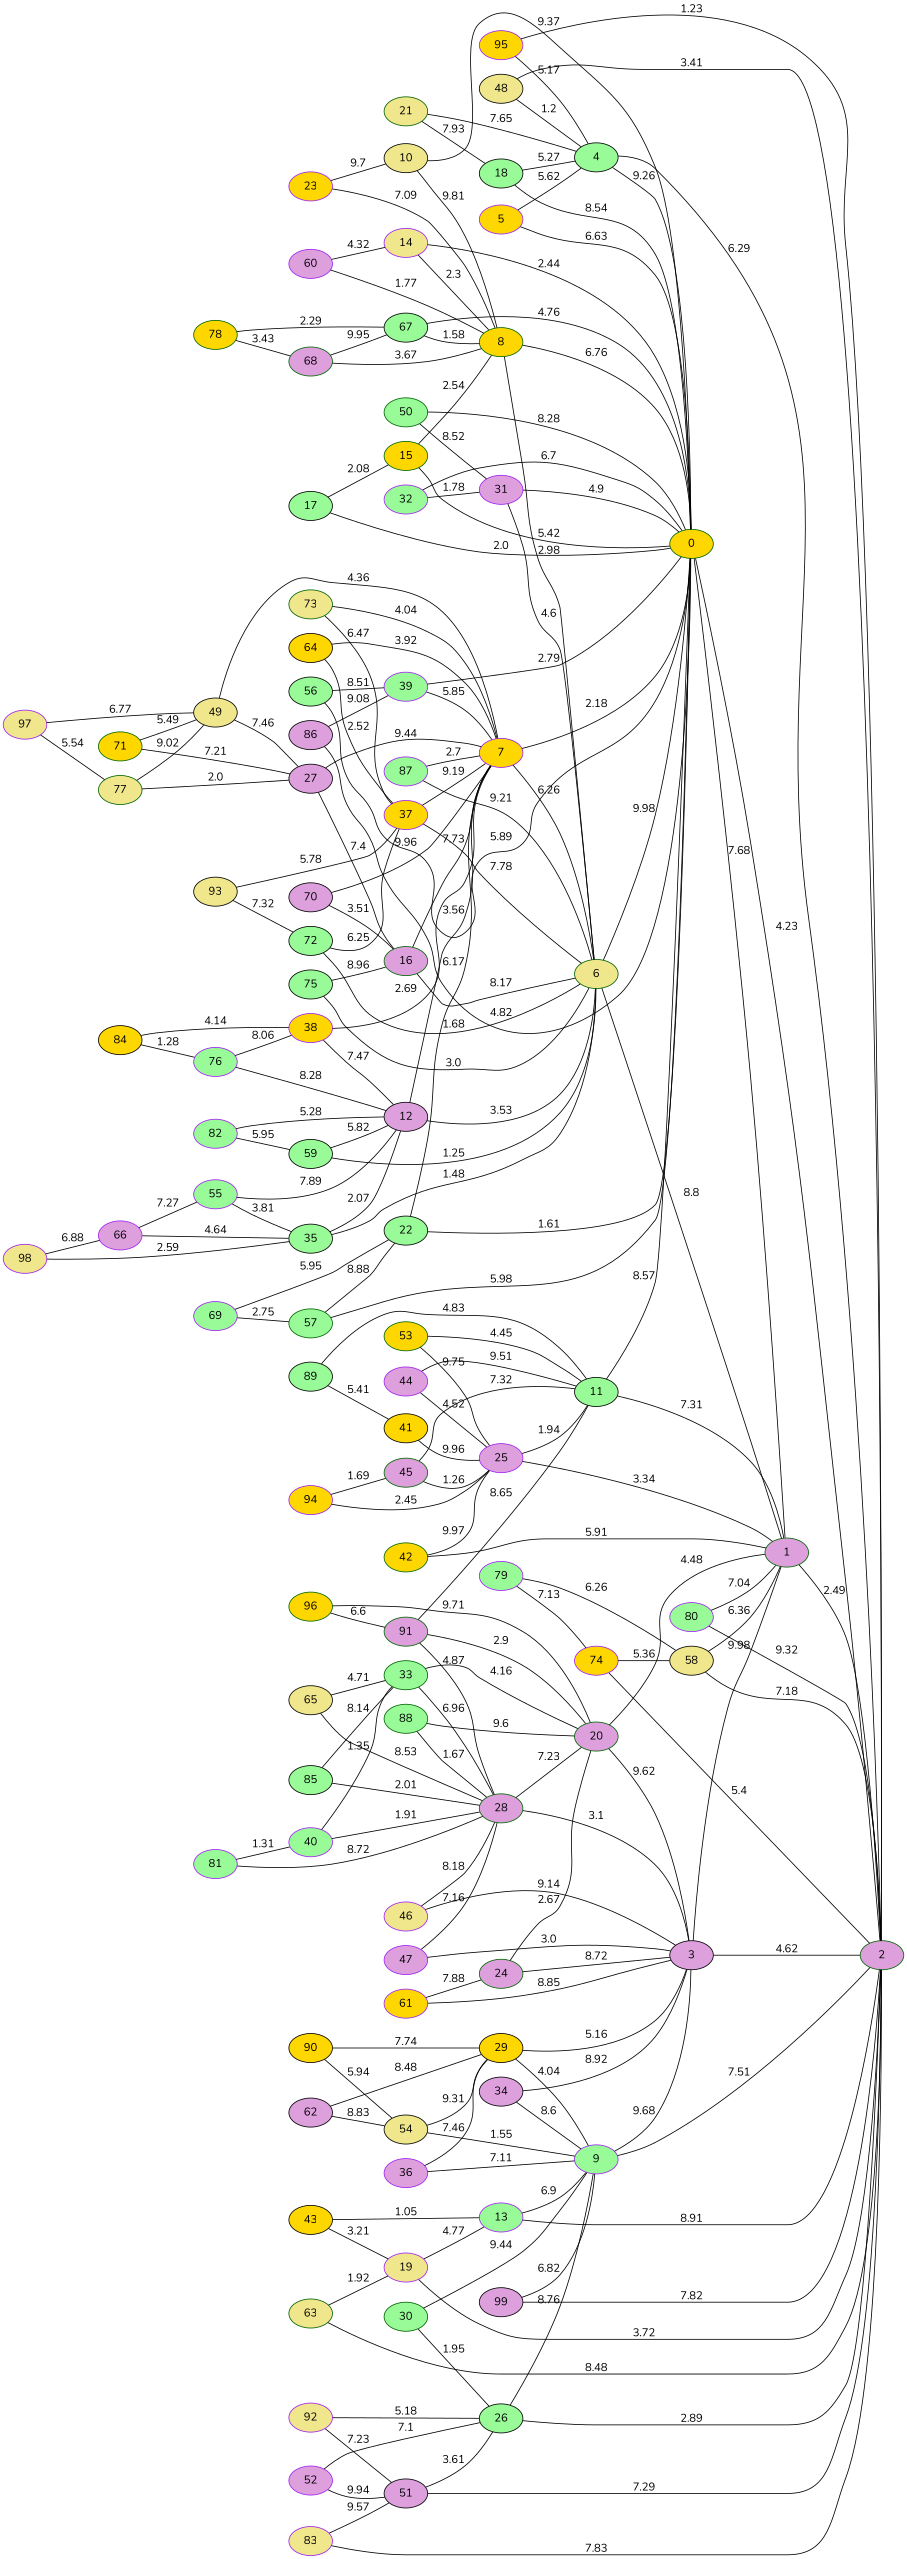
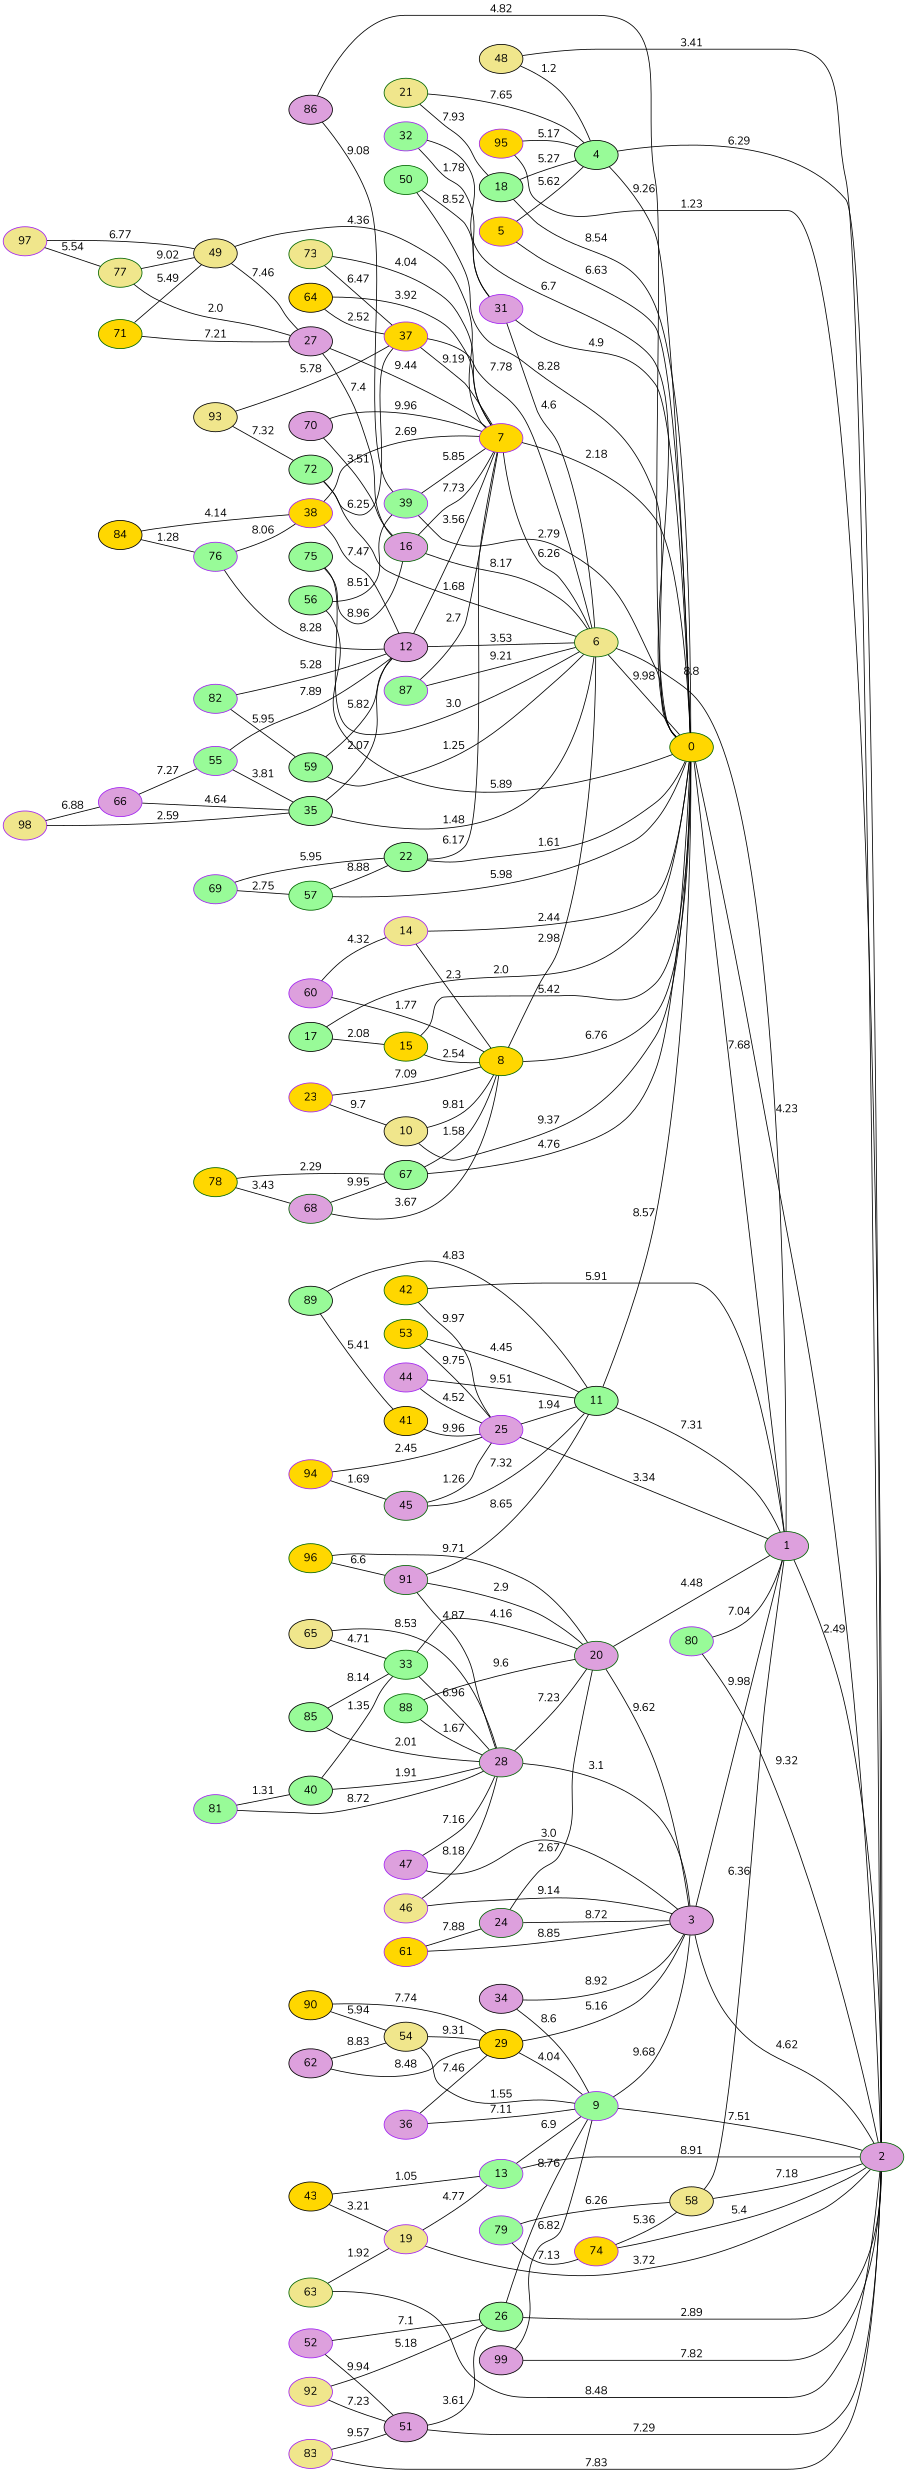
node "40": color purple -> black
node "30": removed
